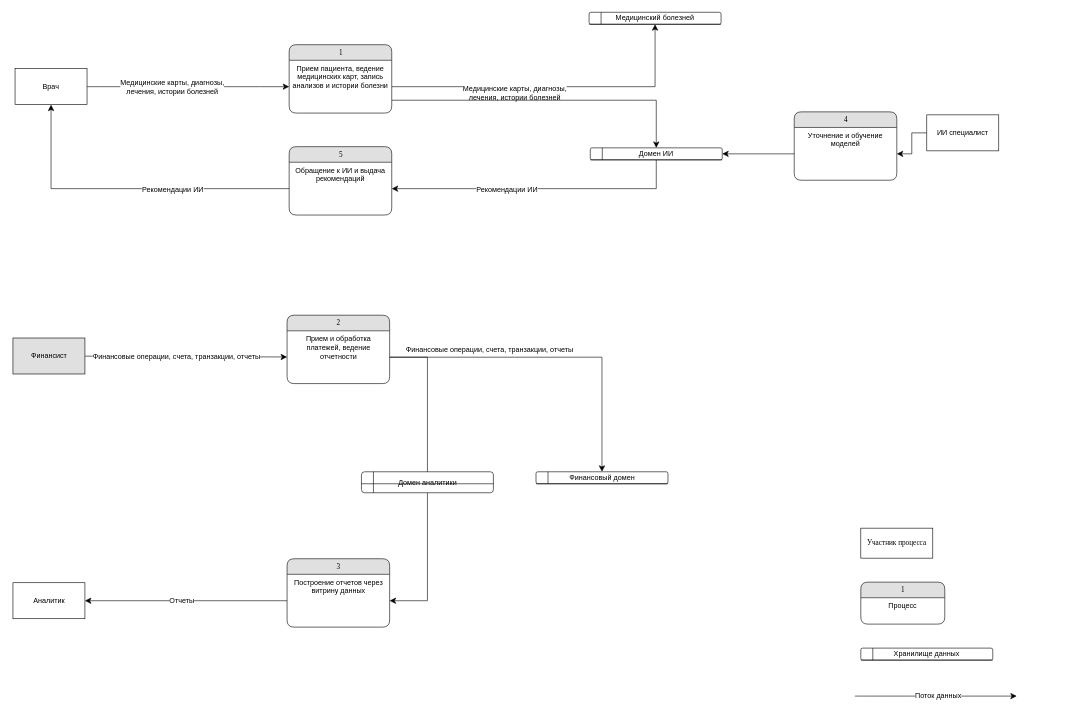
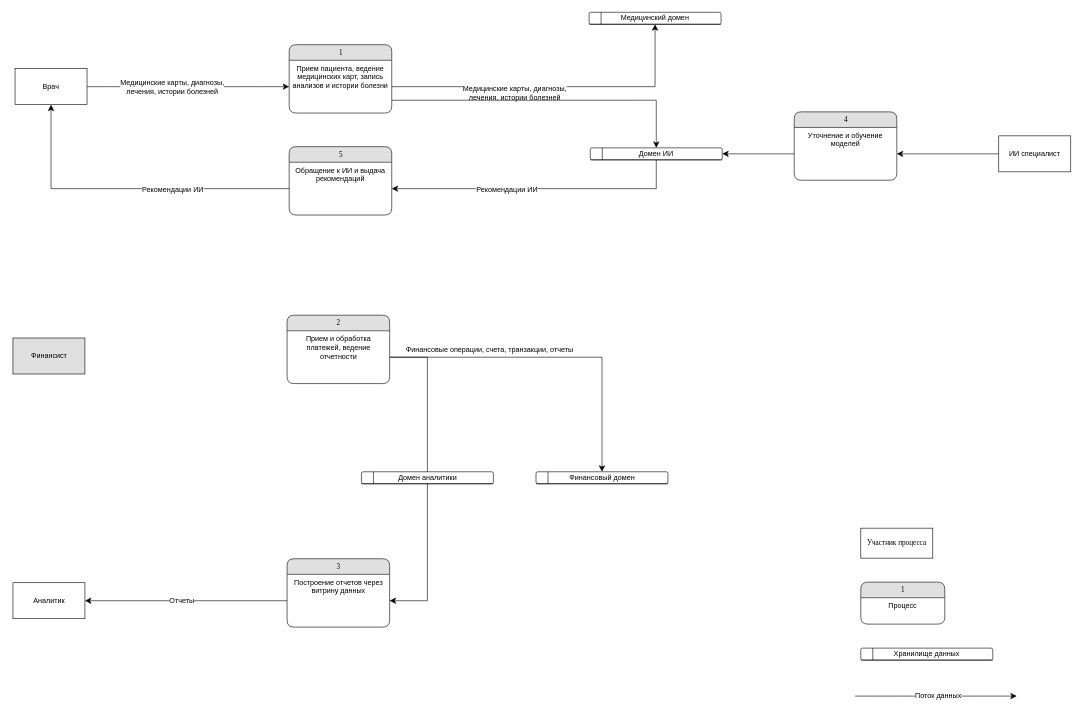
node "Медицинский болезней": label "Медицинский болезней" -> "Медицинский домен"
node "ИИ специалист": moved (963, 133) -> (1035, 154)
edge "Финансист" -> "Прием и обработка платежей, ведение отчетности": removed, label "Финансовые операции, счета, транзакции, отчеты"
node "Домен аналитики": size 132x21 -> 132x12
